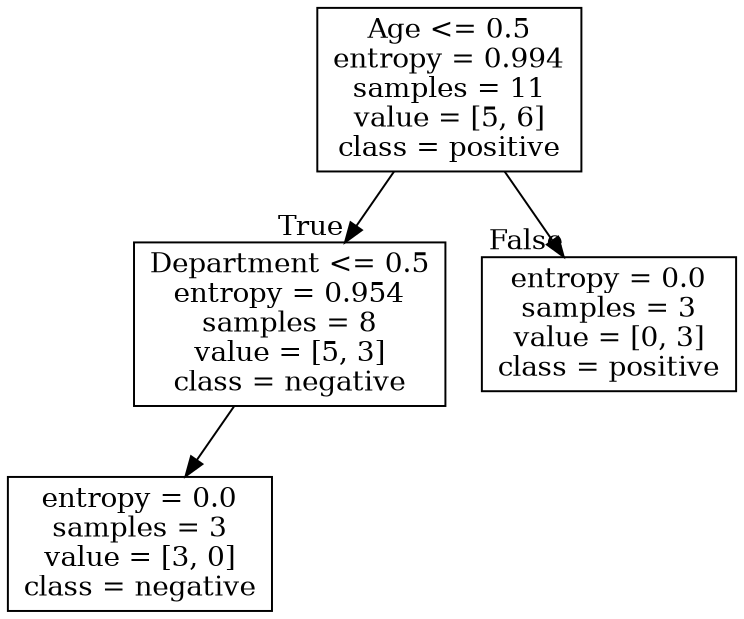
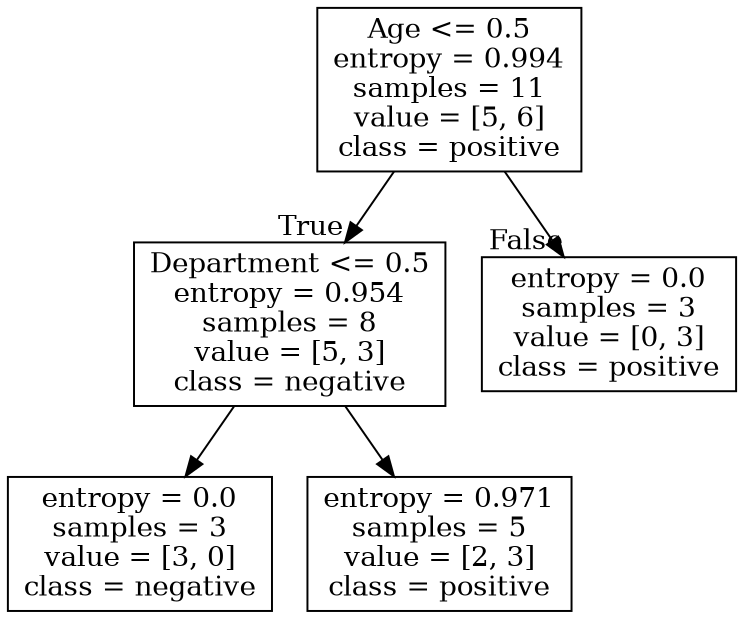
node "entropy = 0.971 samples = 5 value = [2, 3] class = positive": added
